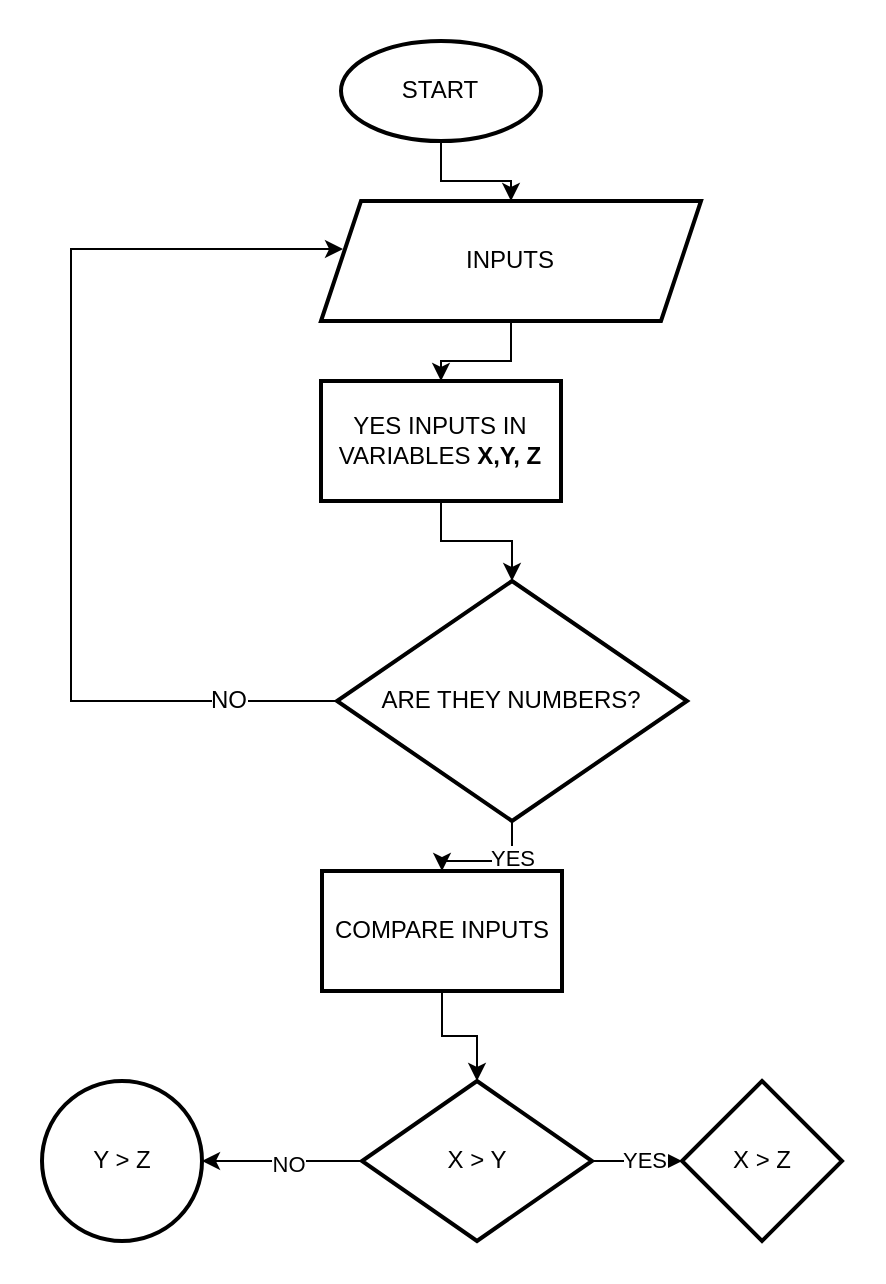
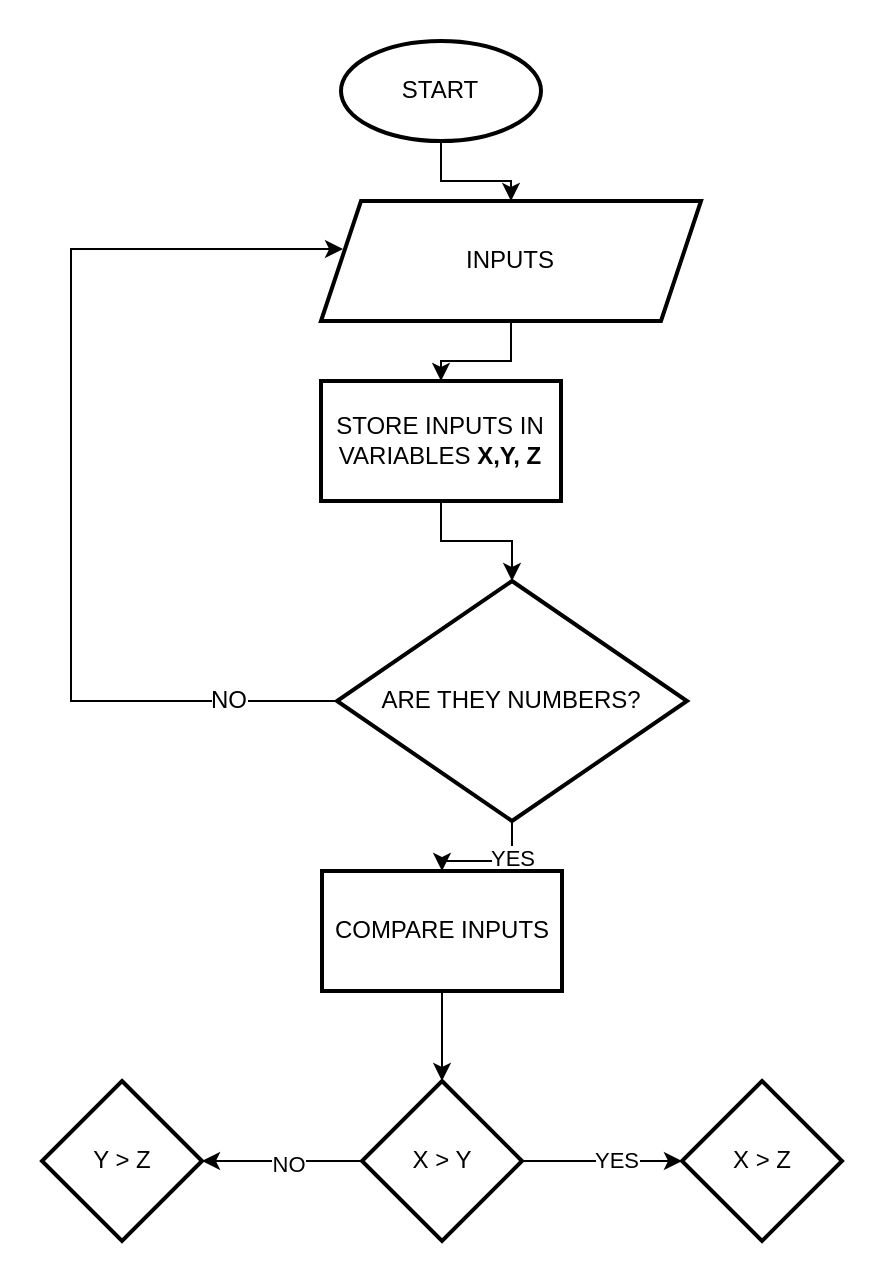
node "YES INPUTS IN VARIABLES X,Y, Z": label "YES INPUTS IN VARIABLES X,Y, Z" -> "STORE INPUTS IN VARIABLES X,Y, Z"
node "Y > Z": shape ellipse -> diamond
node "X > Y": size 230x160 -> 160x160
